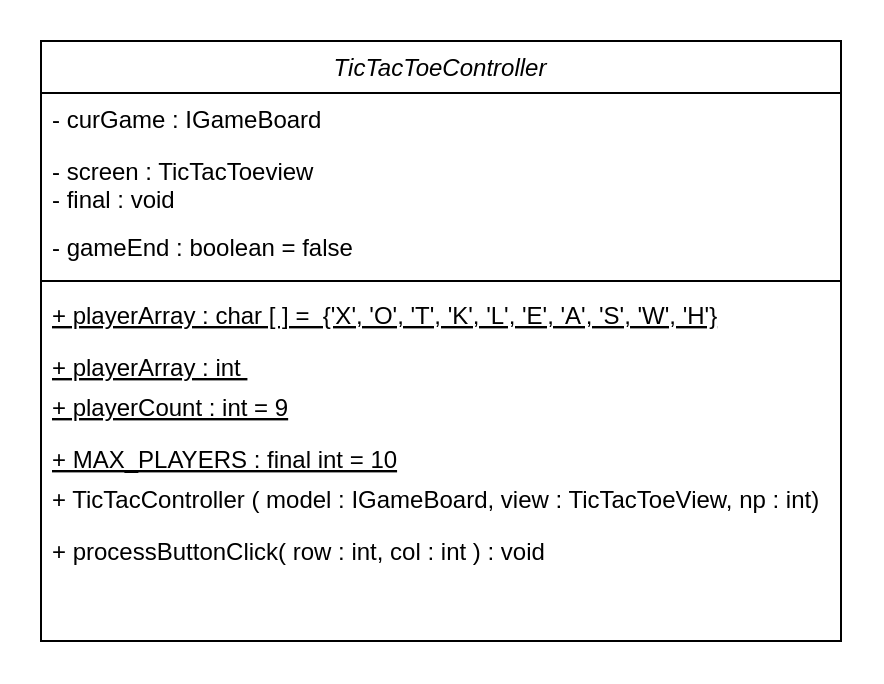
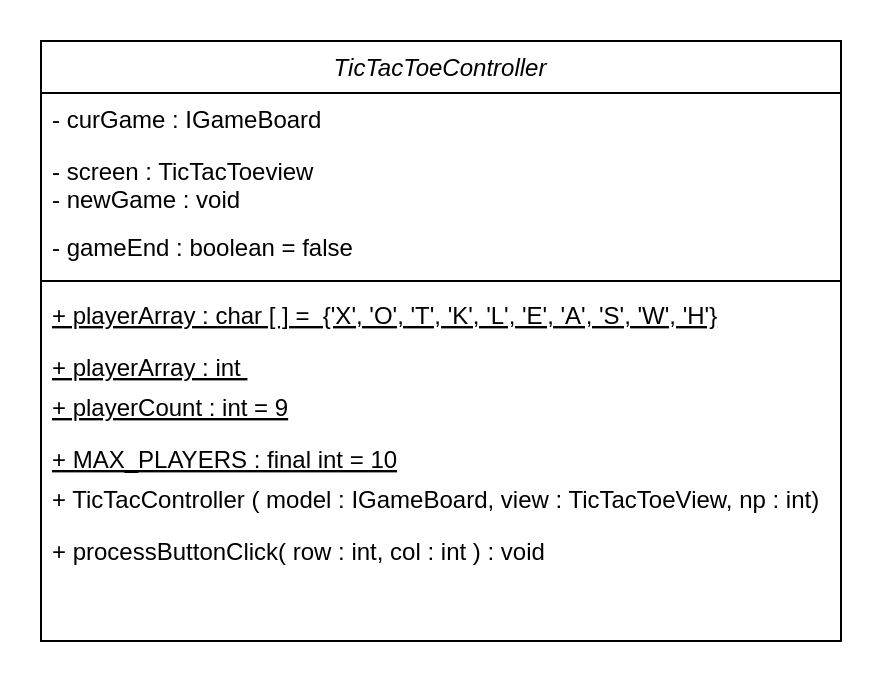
node "- screen : TicTacToeview - final : void": label "- screen : TicTacToeview - final : void" -> "- screen : TicTacToeview - newGame : void"
